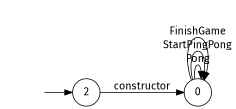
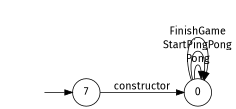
node "2": label "2" -> "7"
